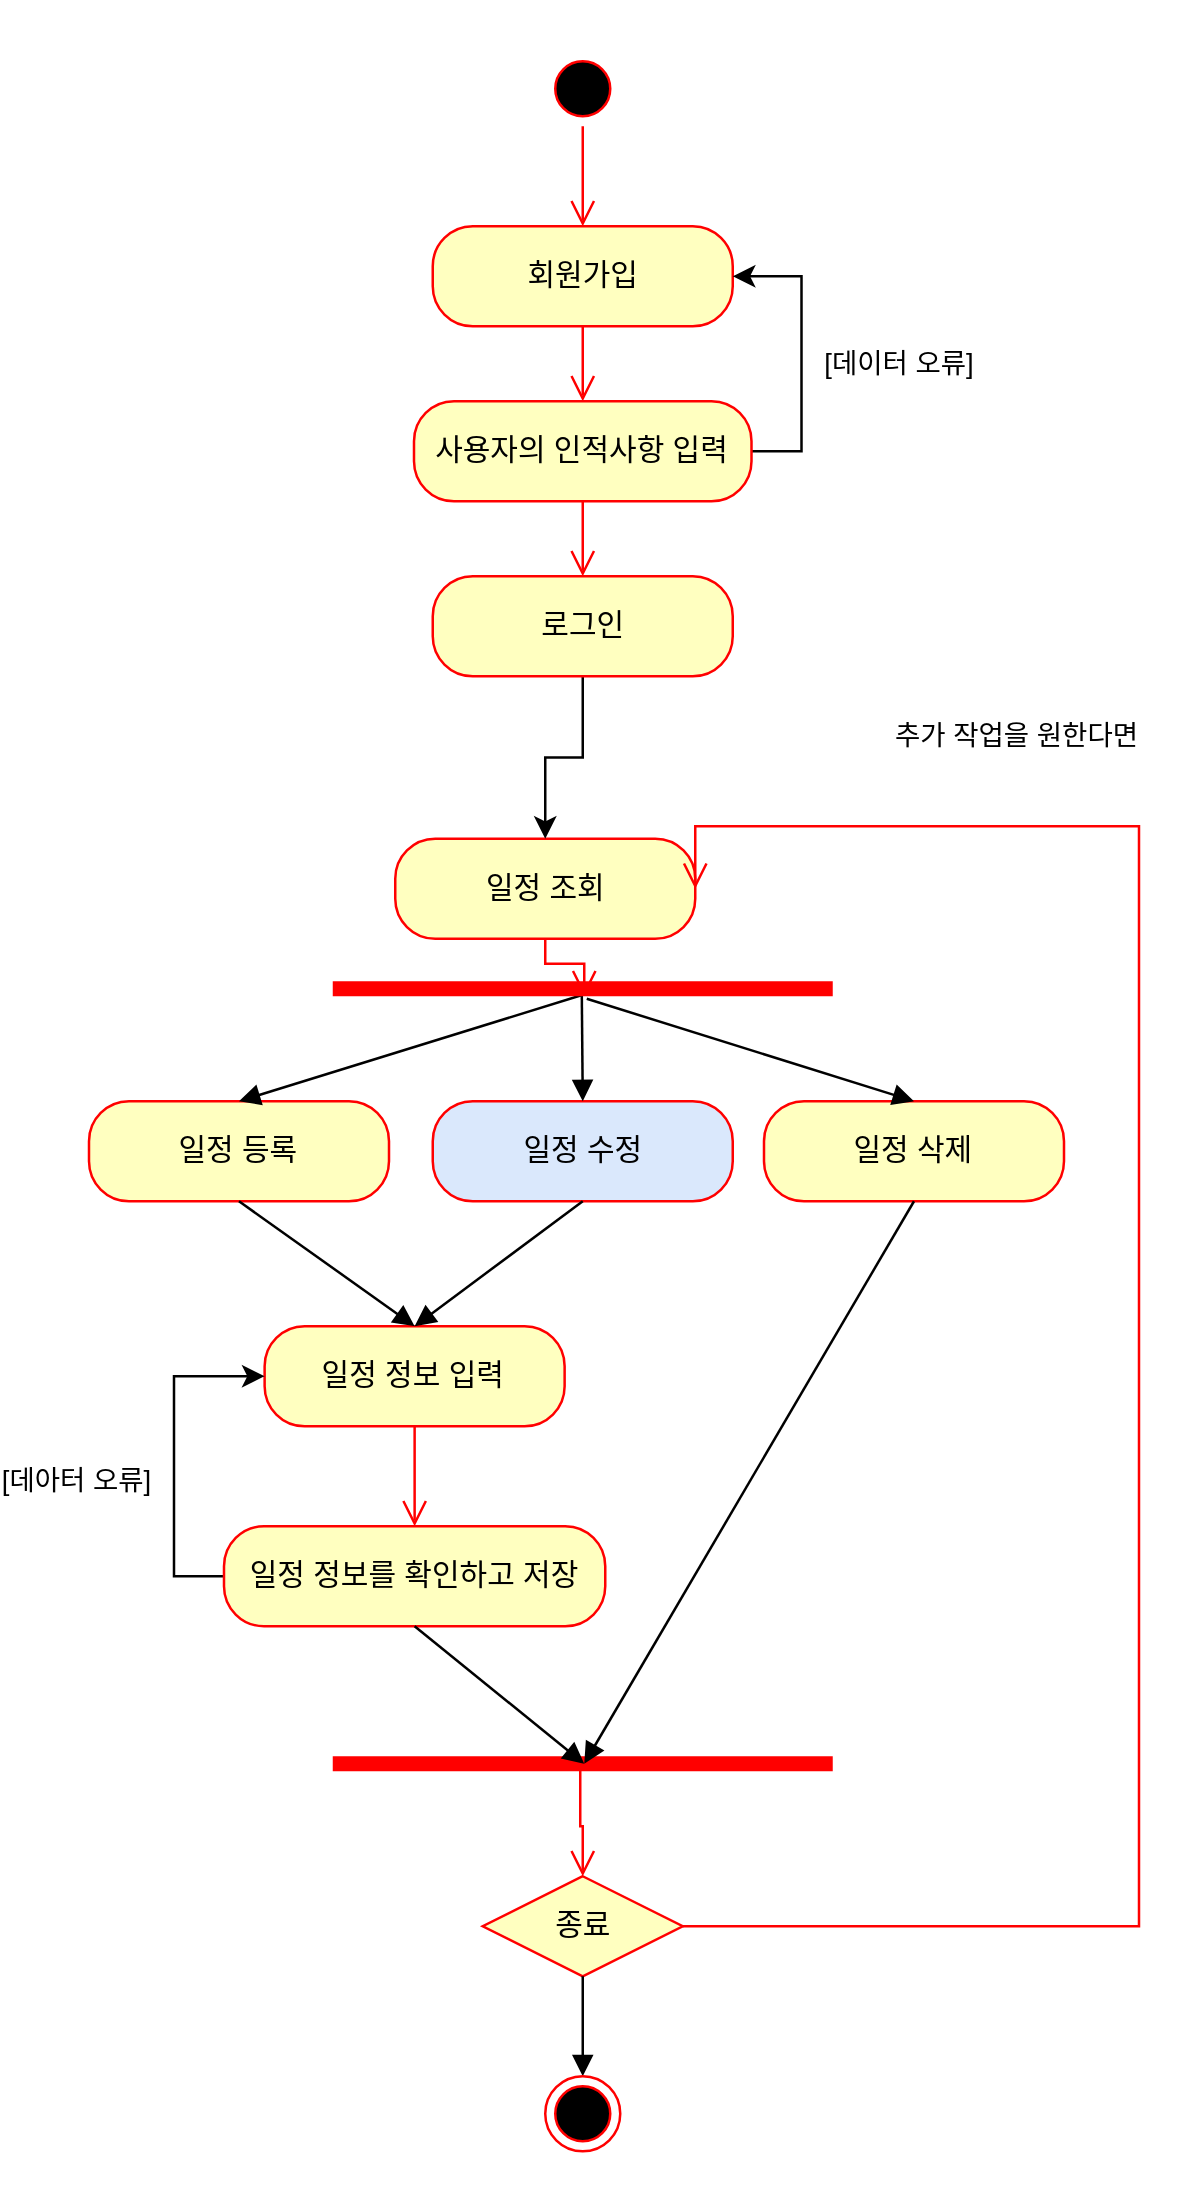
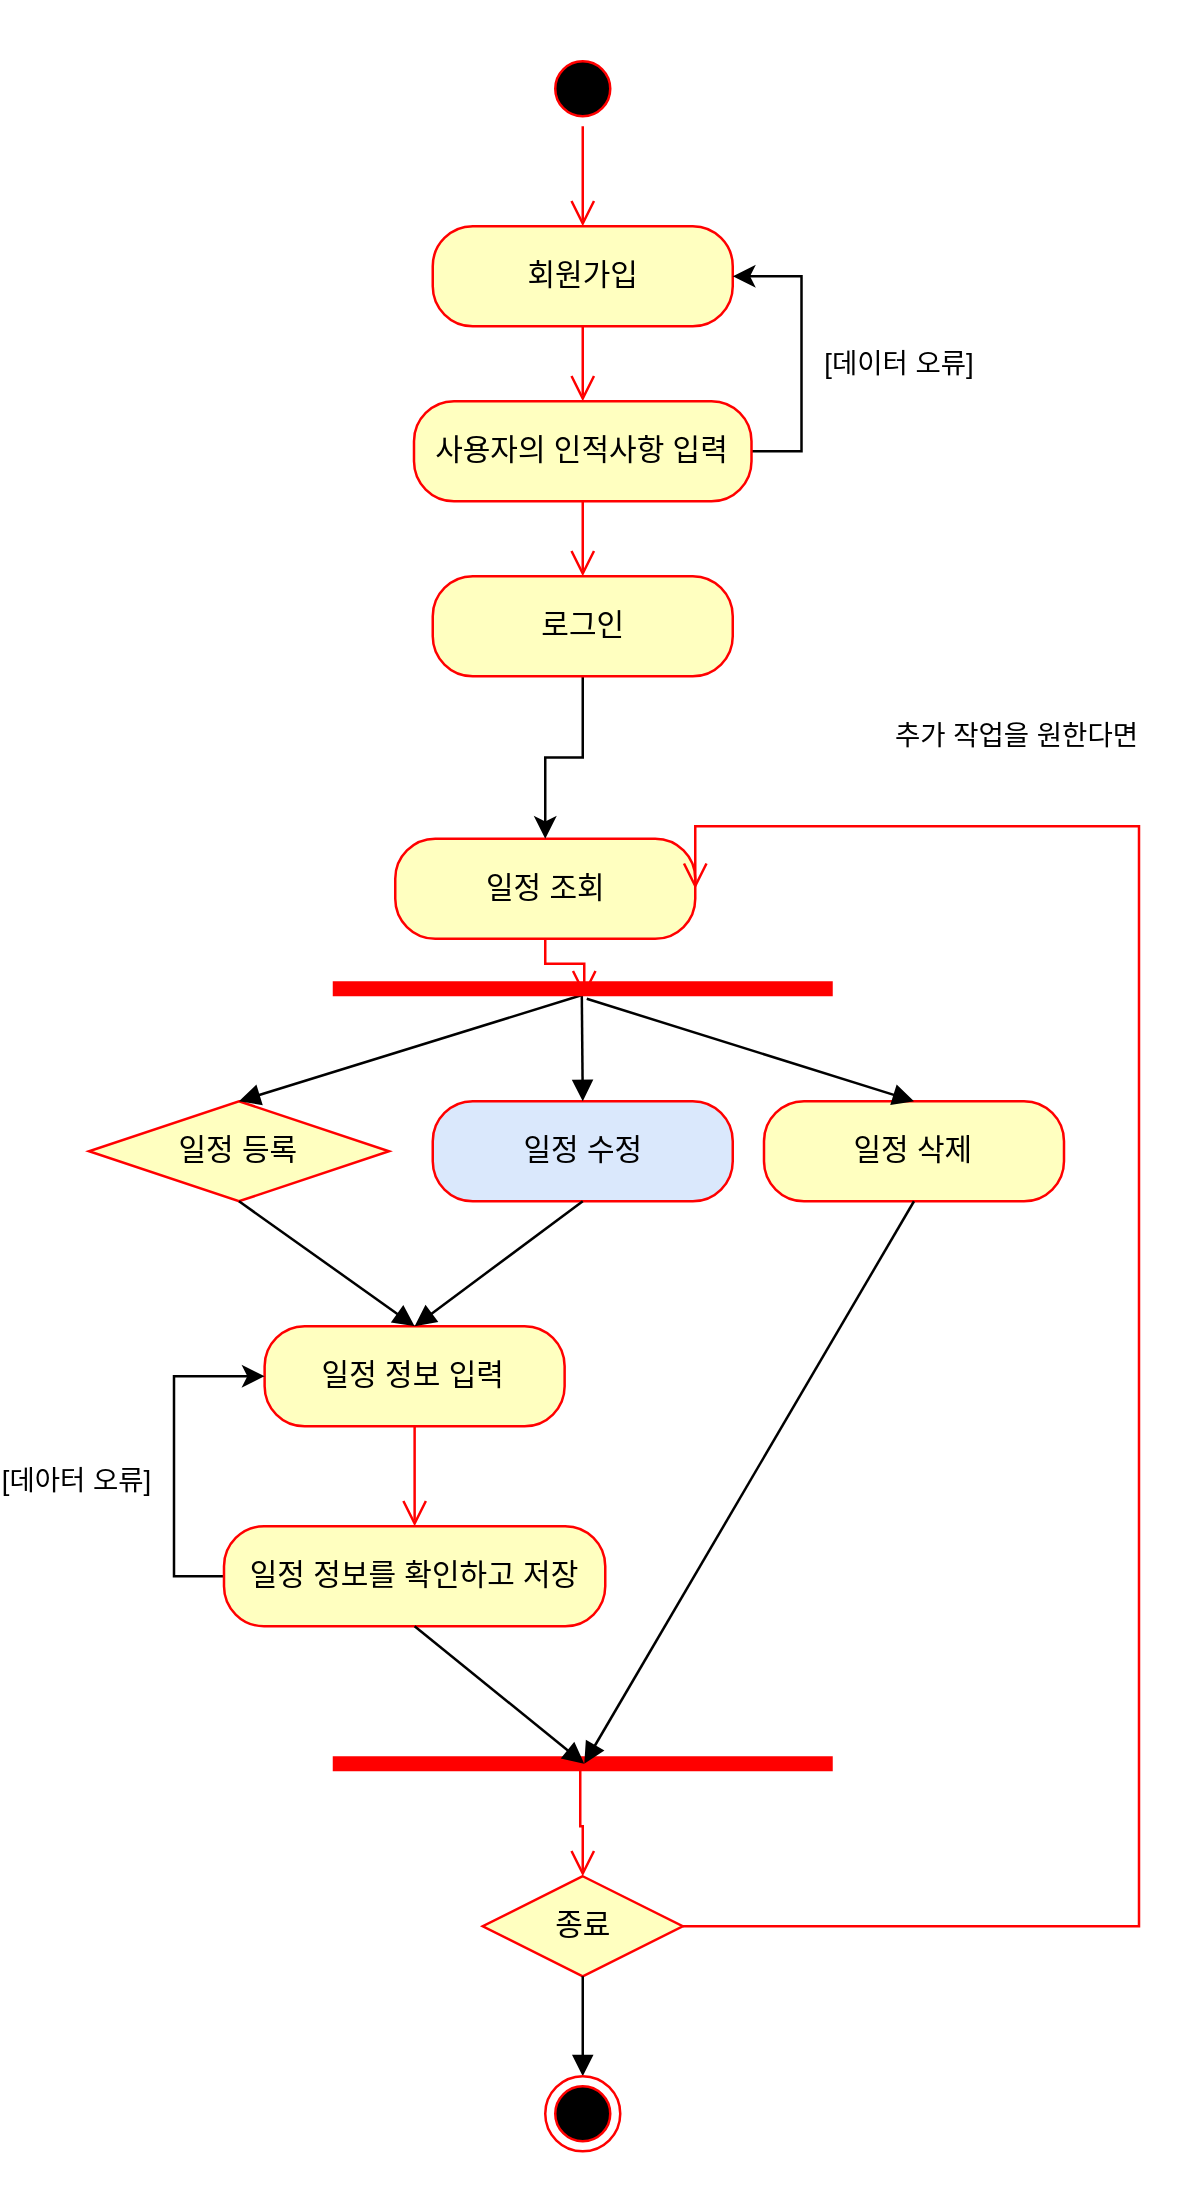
node "일정 등록": shape rounded rectangle -> diamond
